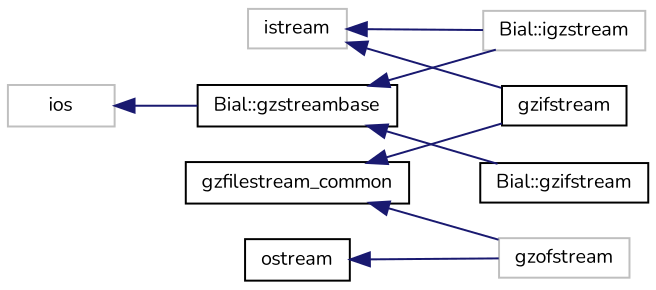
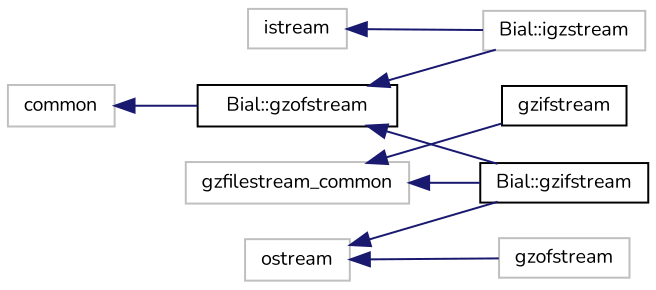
edge "gzifstream" -> "istream": removed
node "ios": label "ios" -> "common"
node "Bial::gzstreambase": label "Bial::gzstreambase" -> "Bial::gzofstream"
node "gzfilestream_common": color black -> grey75
edge "Bial::gzifstream" -> "ostream": added
edge "gzofstream" -> "gzfilestream_common": now "Bial::gzifstream" -> "gzfilestream_common"
node "ostream": color black -> grey75
